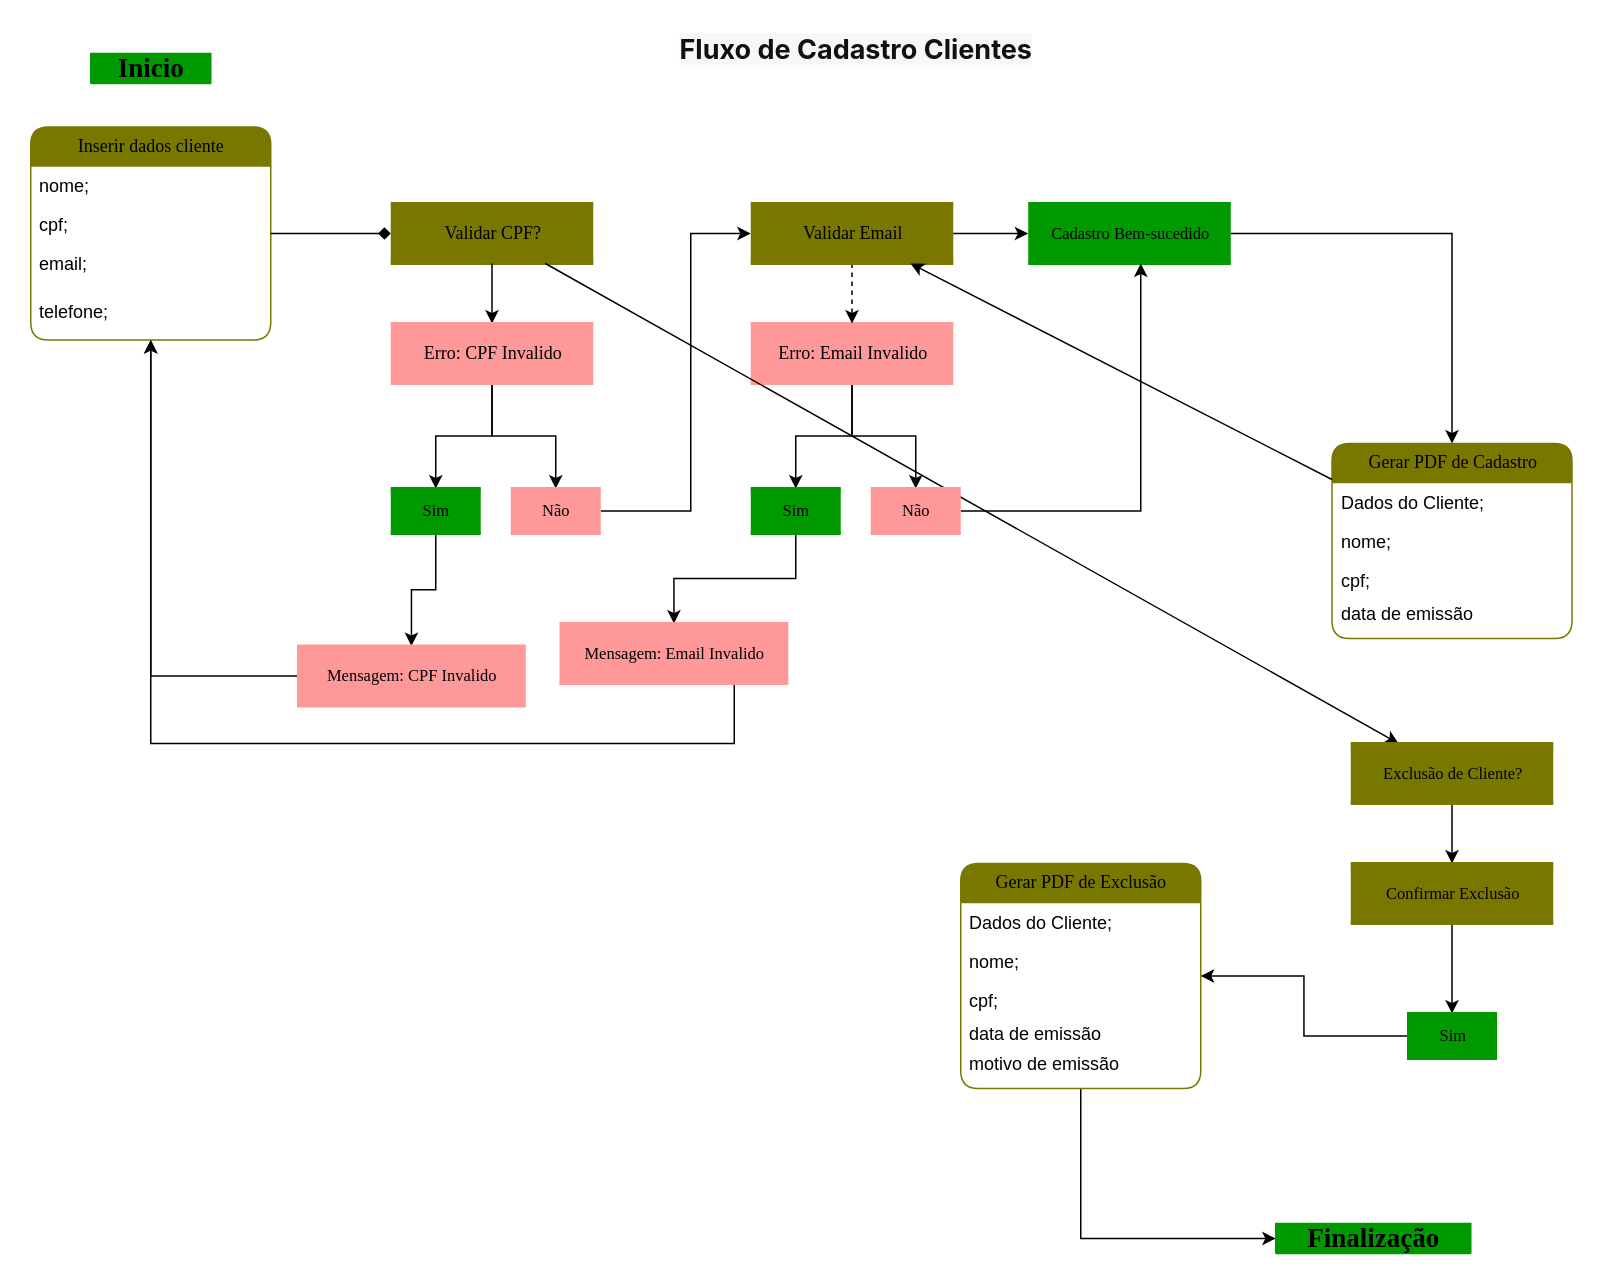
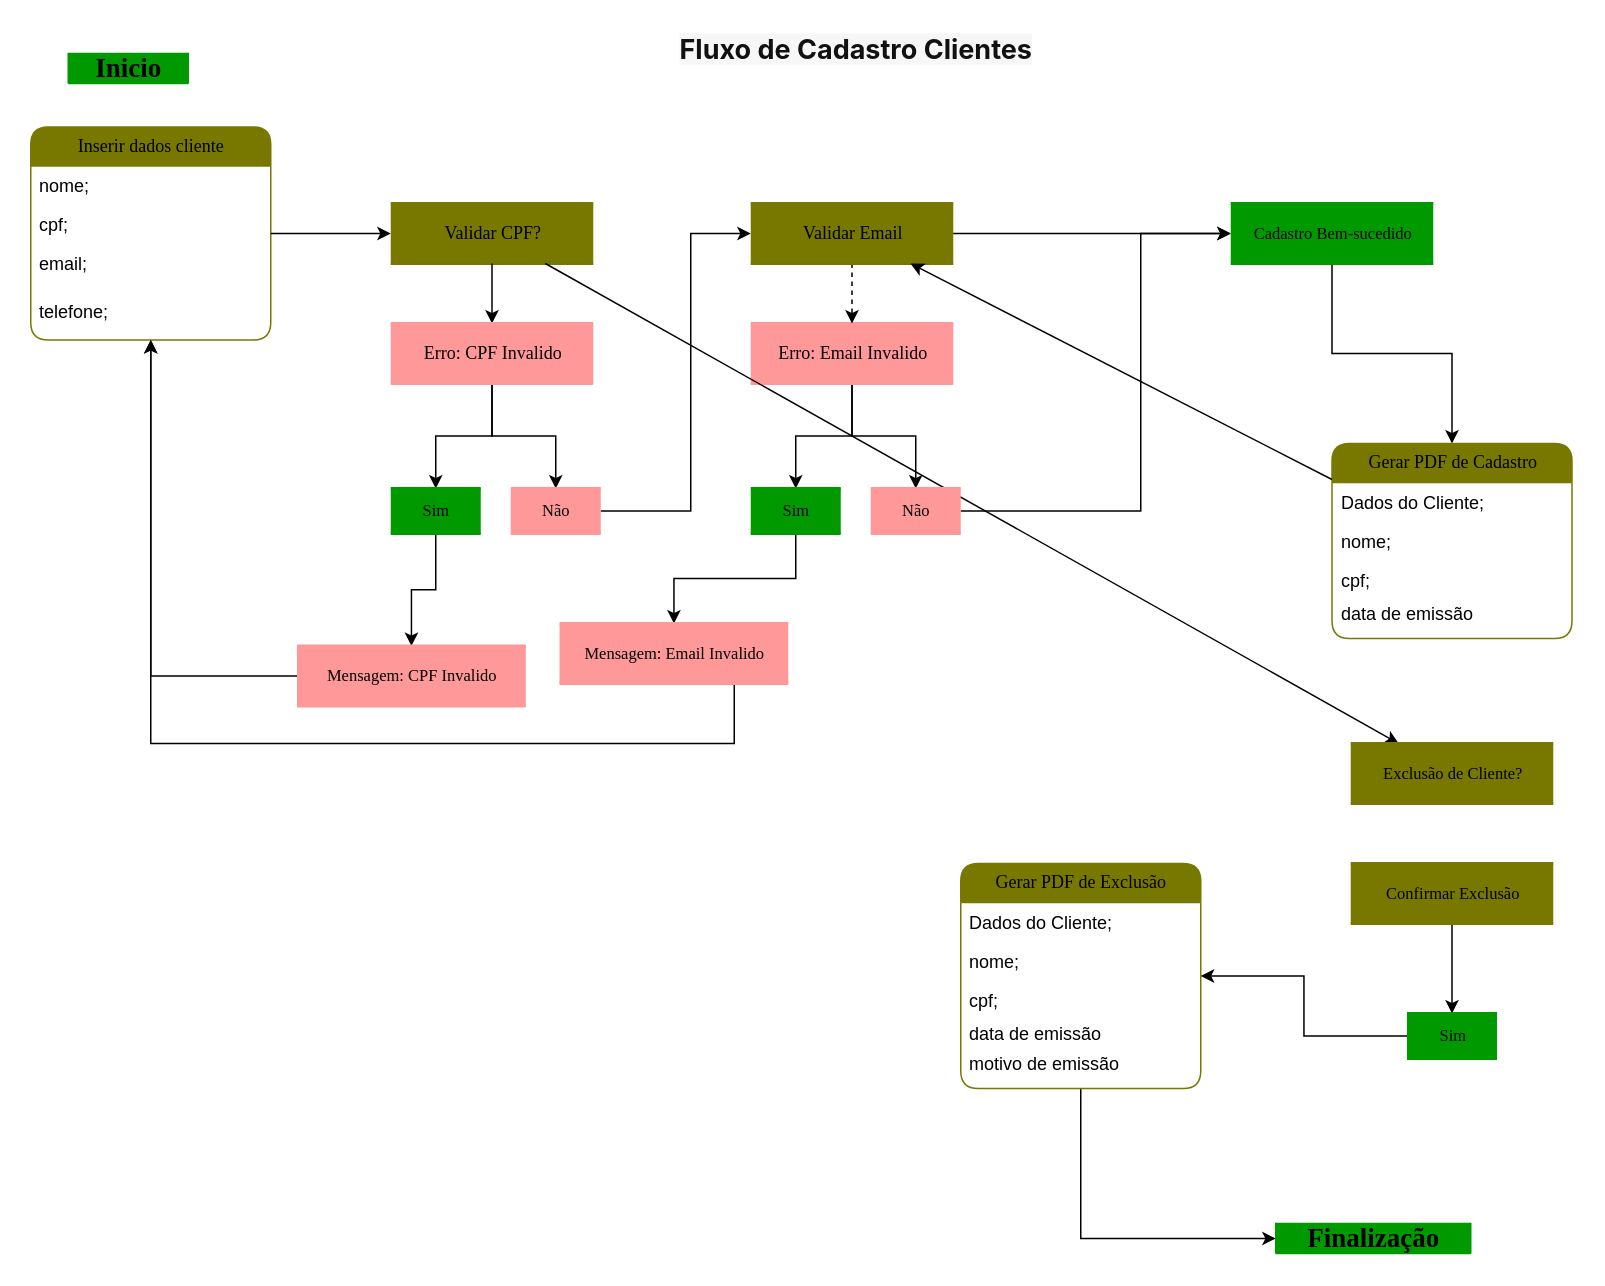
node "Inicio": moved (151, 68) -> (128, 68)
edge "Inserir dados cliente" -> "Validar CPF?": arrowhead diamond -> classic
node "Cadastro Bem-sucedido": moved (1130, 233) -> (1332, 233)
edge "Exclusão de Cliente?" -> "Confirmar Exclusão": removed
